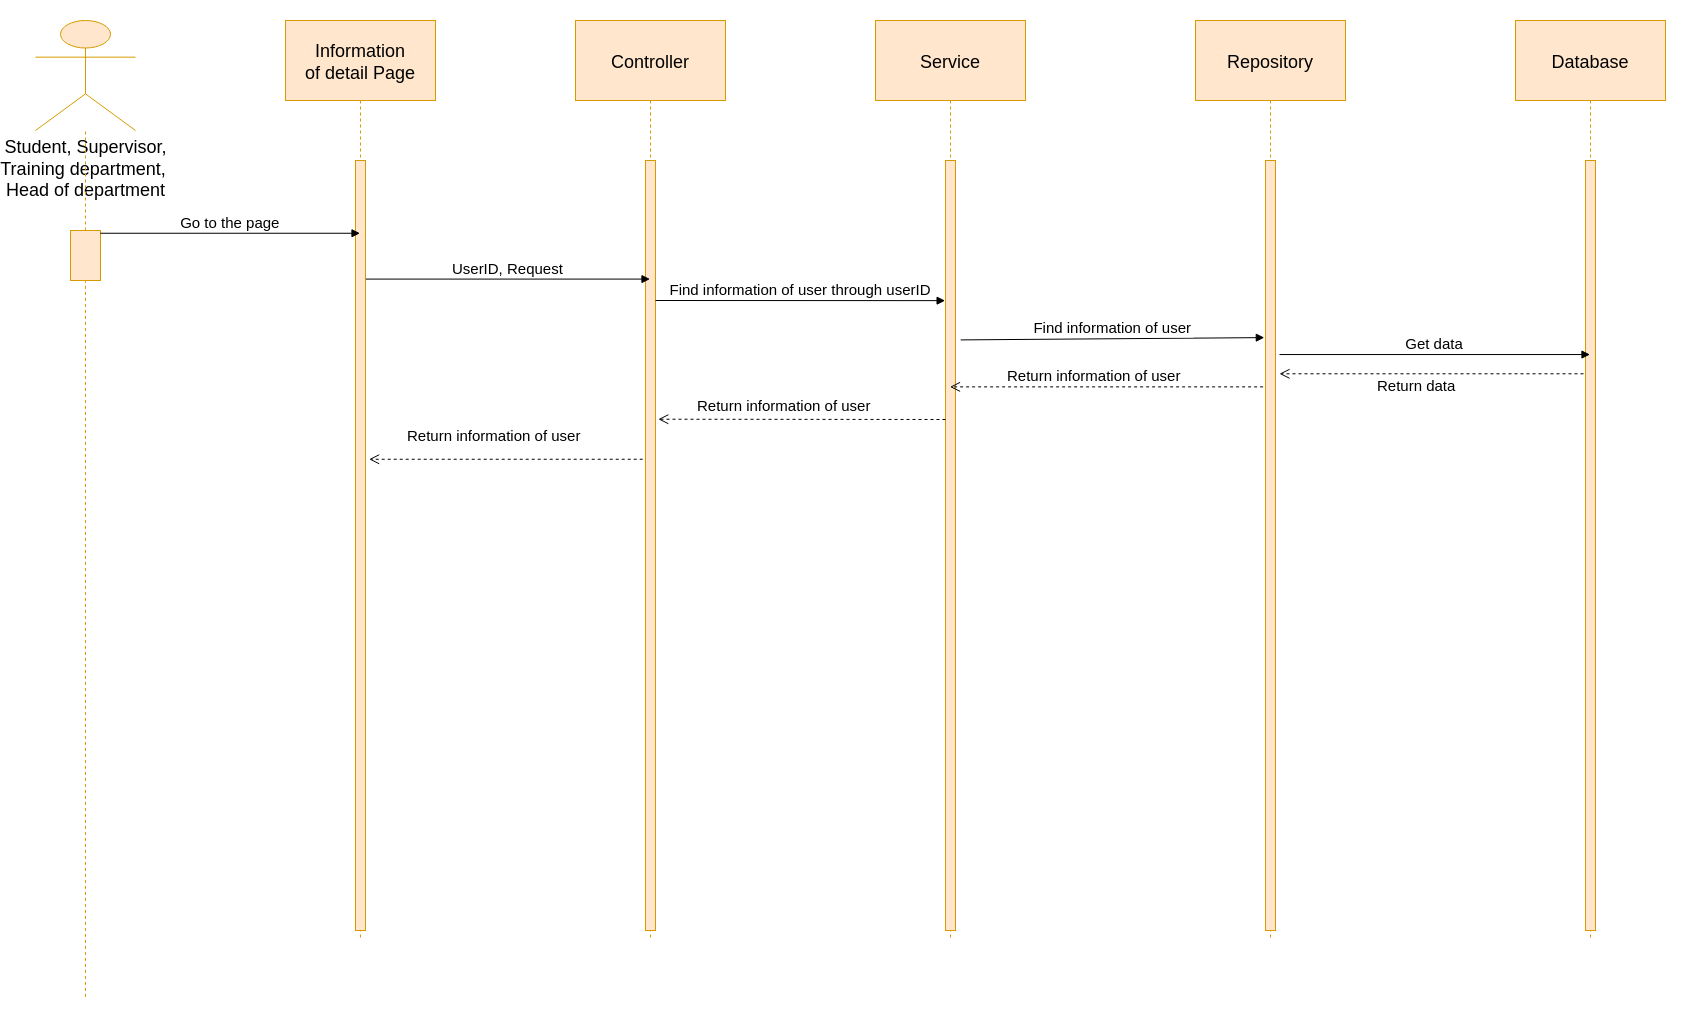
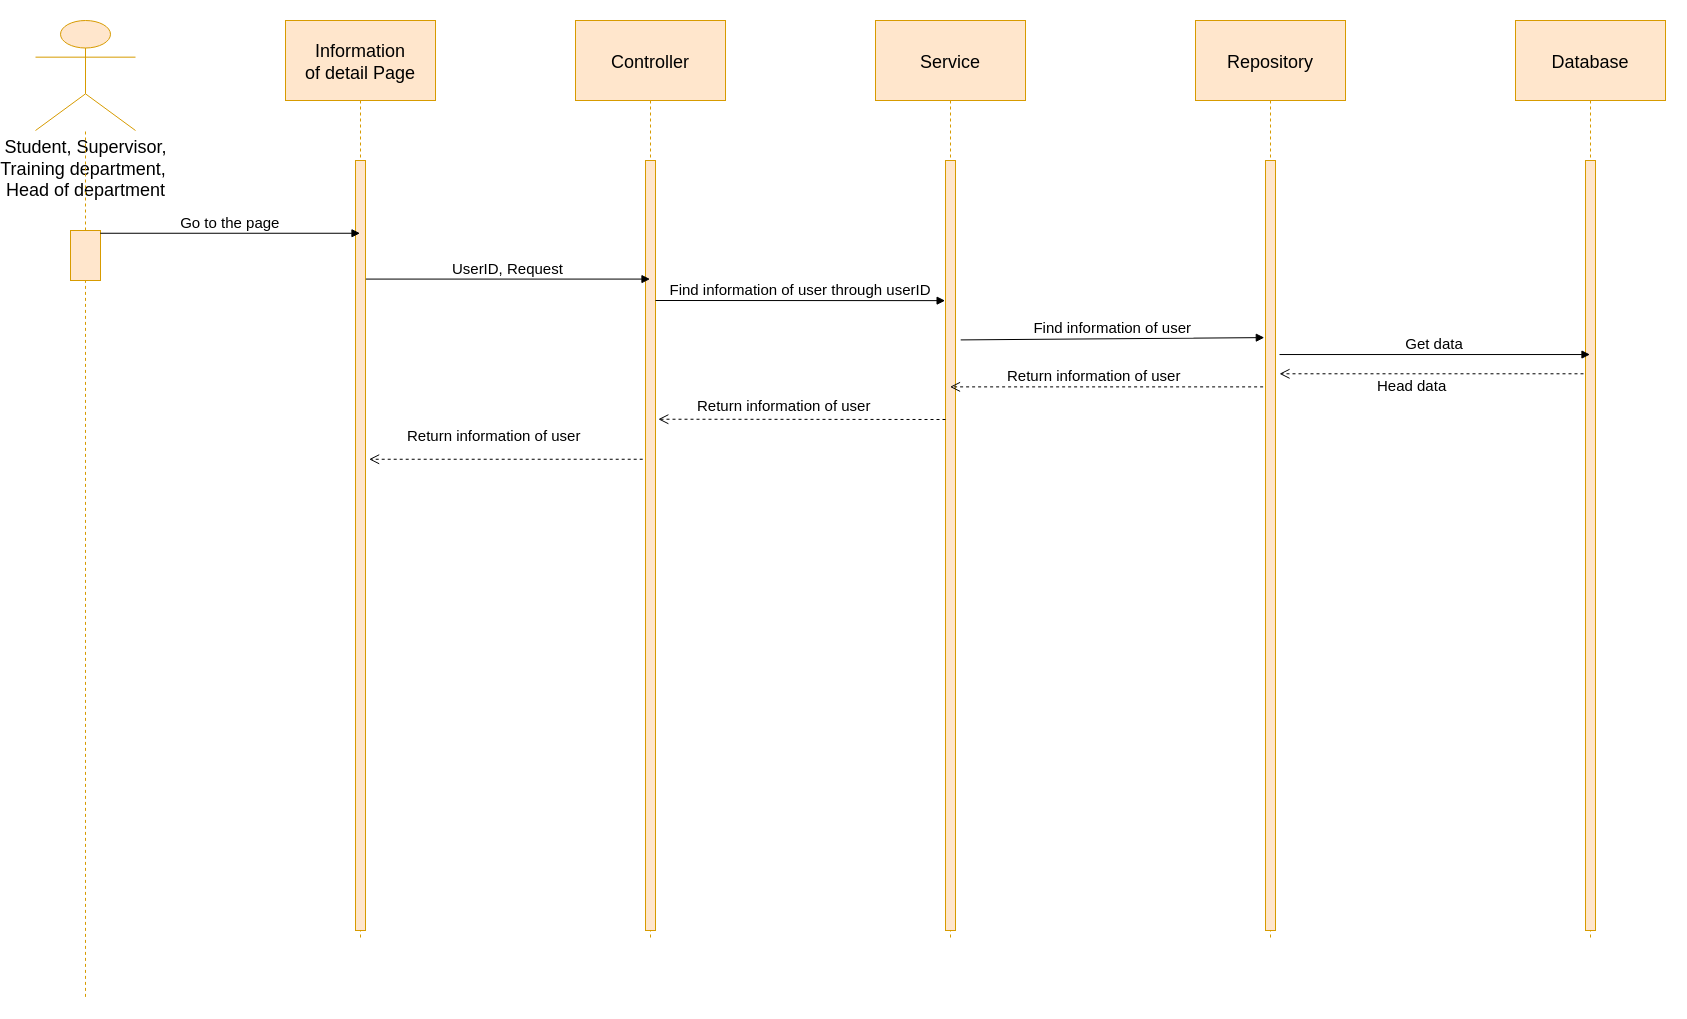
node "Return data": label "Return data" -> "Head data"
